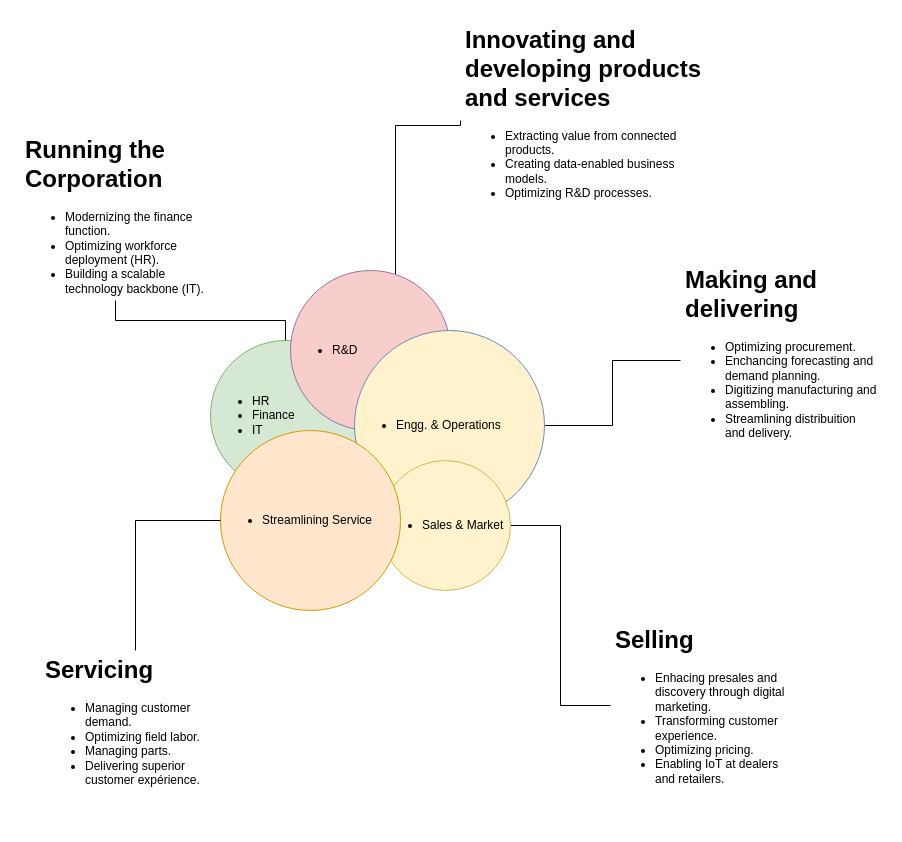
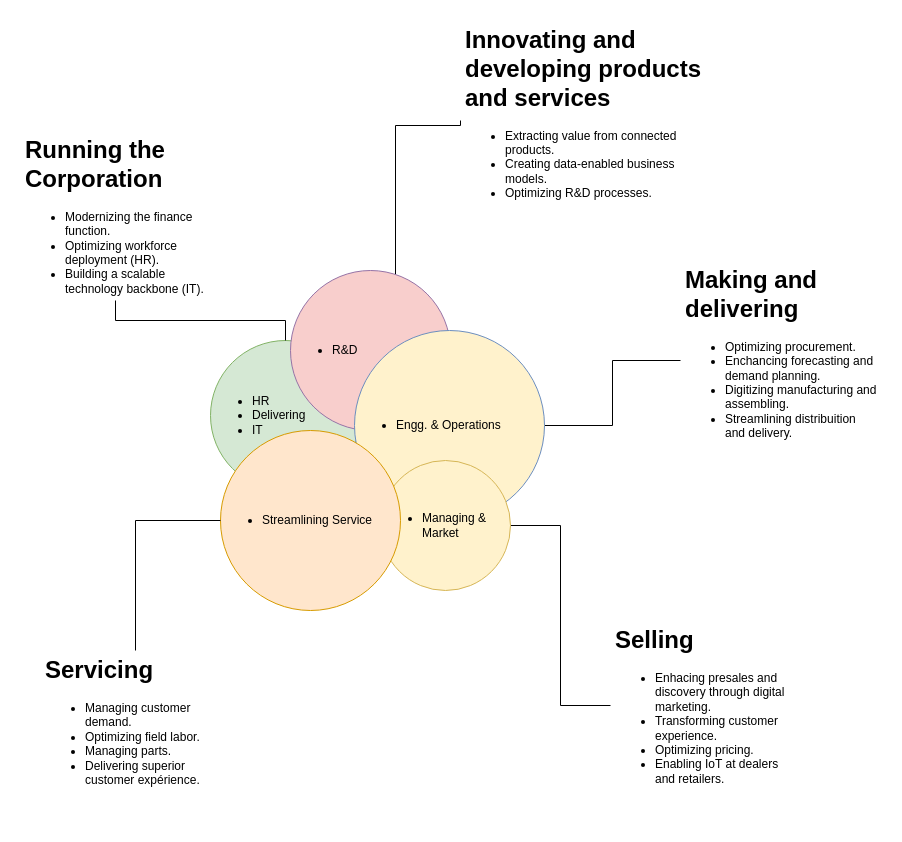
node "HR Finance IT": label "HR Finance IT" -> "HR Delivering IT"
node "Sales & Market": label "Sales & Market" -> "Managing & Market"
